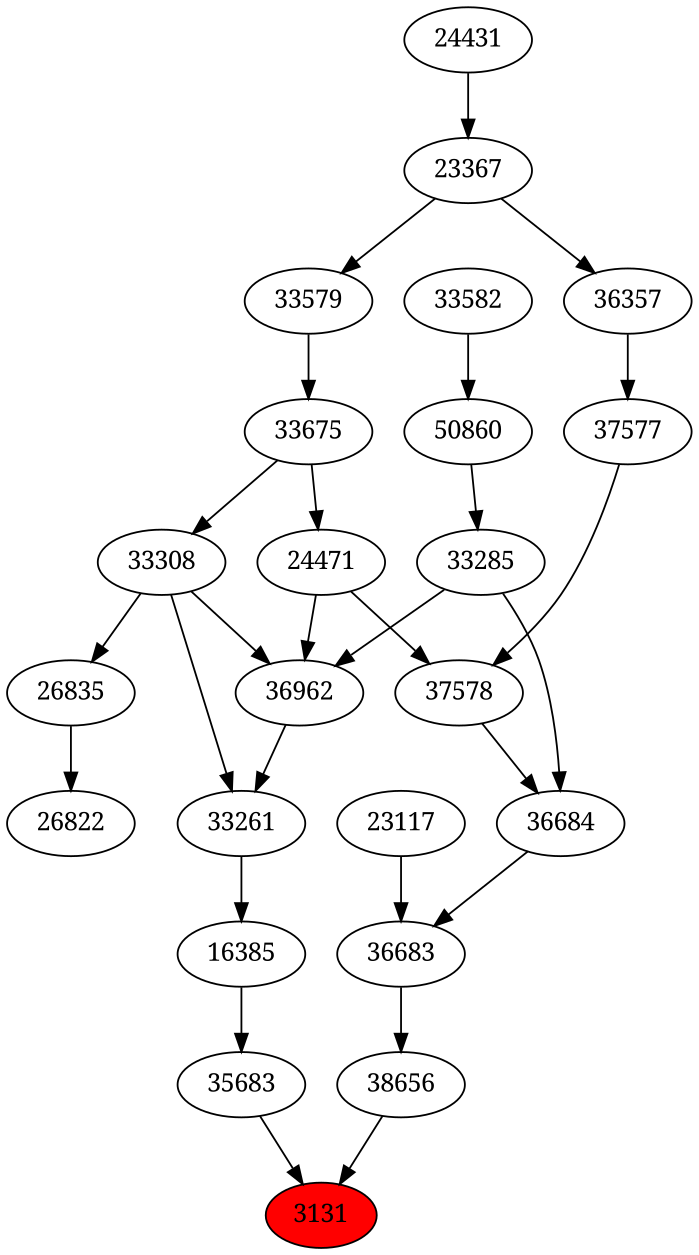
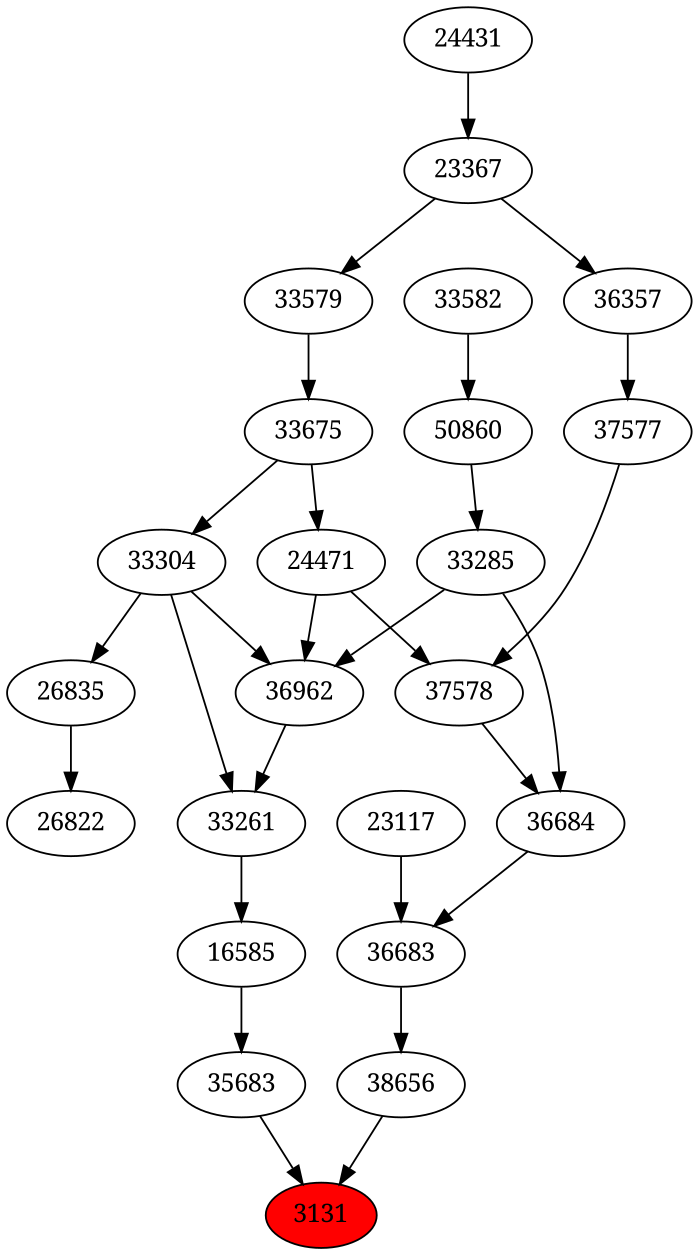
node "33308": label "33308" -> "33304"
node "16385": label "16385" -> "16585"
